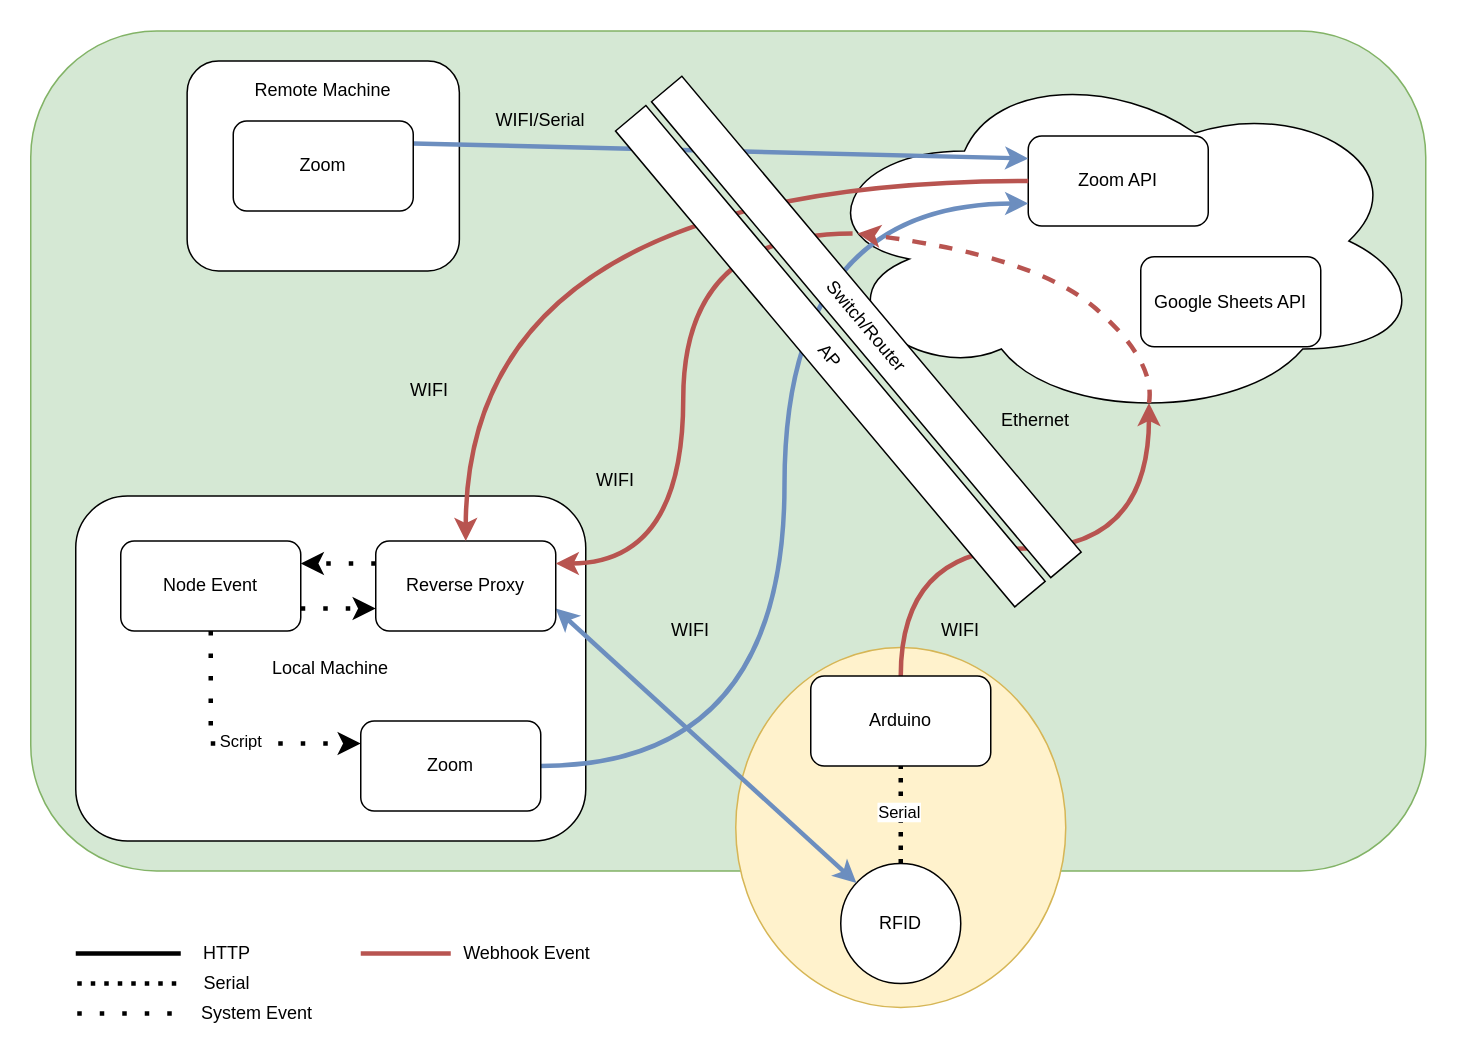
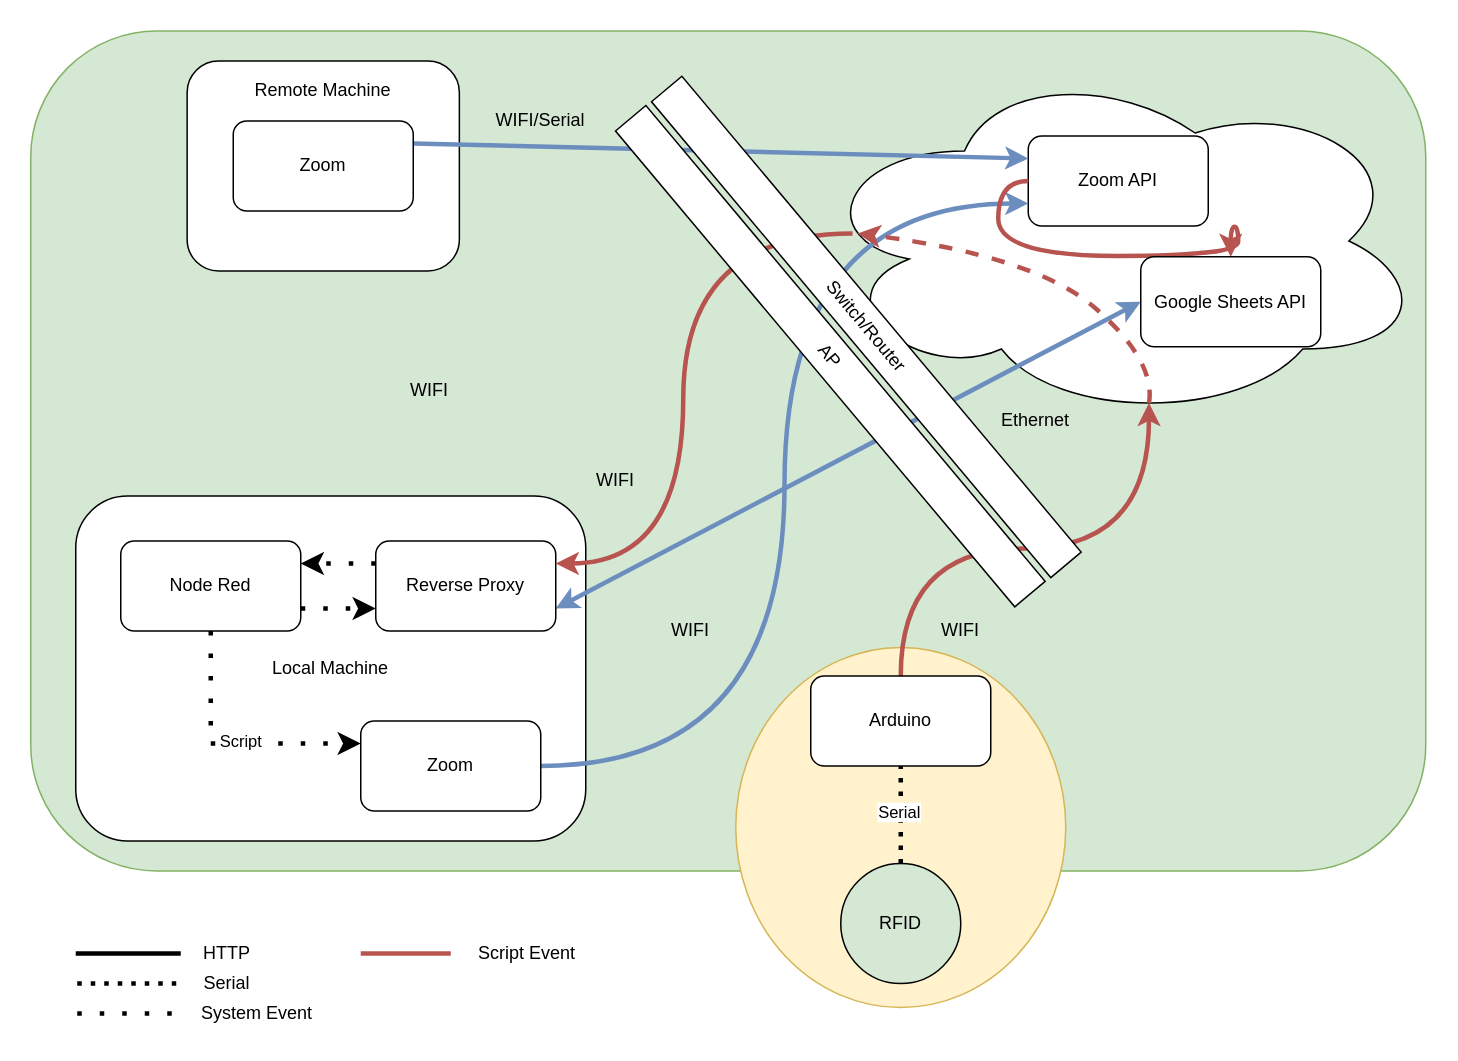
edge "Zoom API" -> "Reverse Proxy": now "Zoom API" -> "Google Sheets API"
node "Node Event": label "Node Event" -> "Node Red"
edge "Reverse Proxy" -- "RFID": now "Reverse Proxy" -- "Google Sheets API"
node "RFID": fillcolor #ffffff -> #d5e8d4
node "Webhook Event": label "Webhook Event" -> "Script Event"
